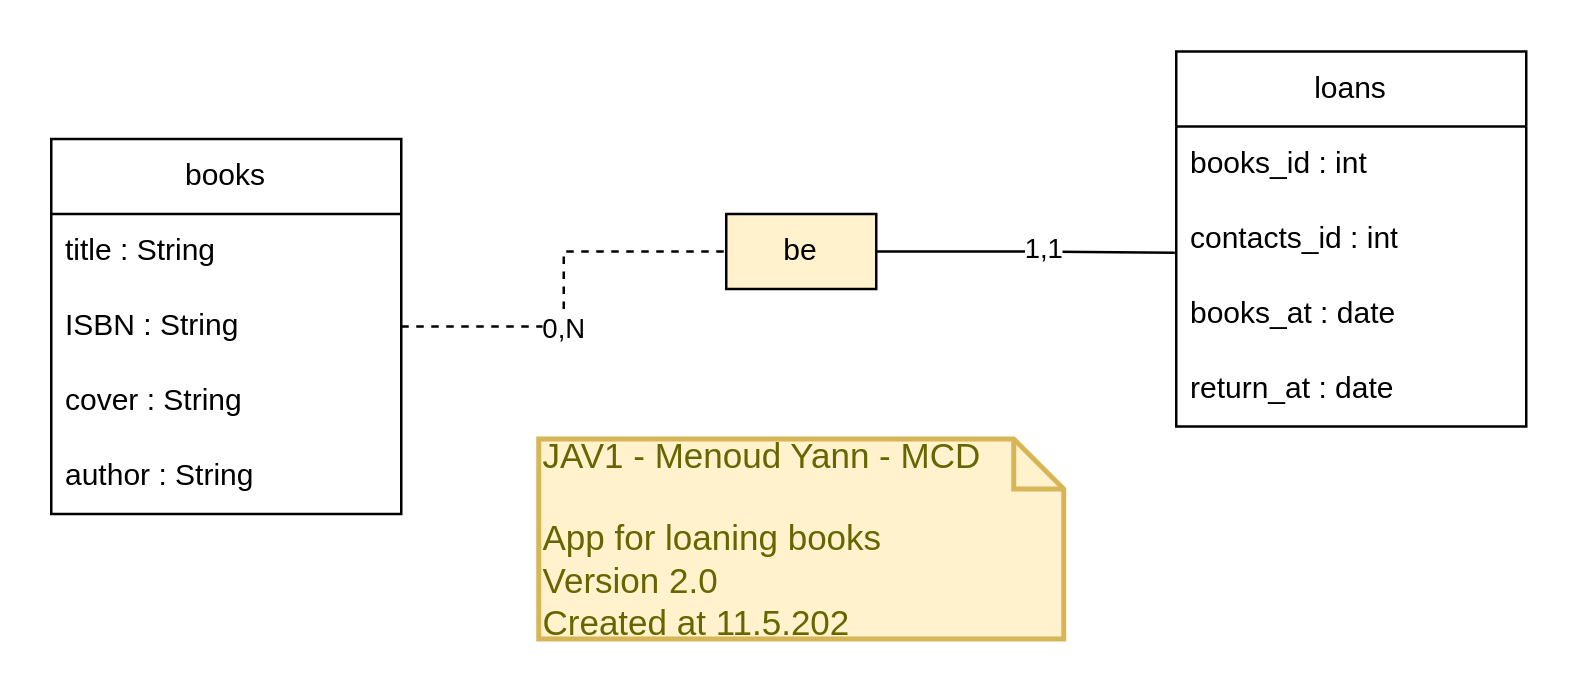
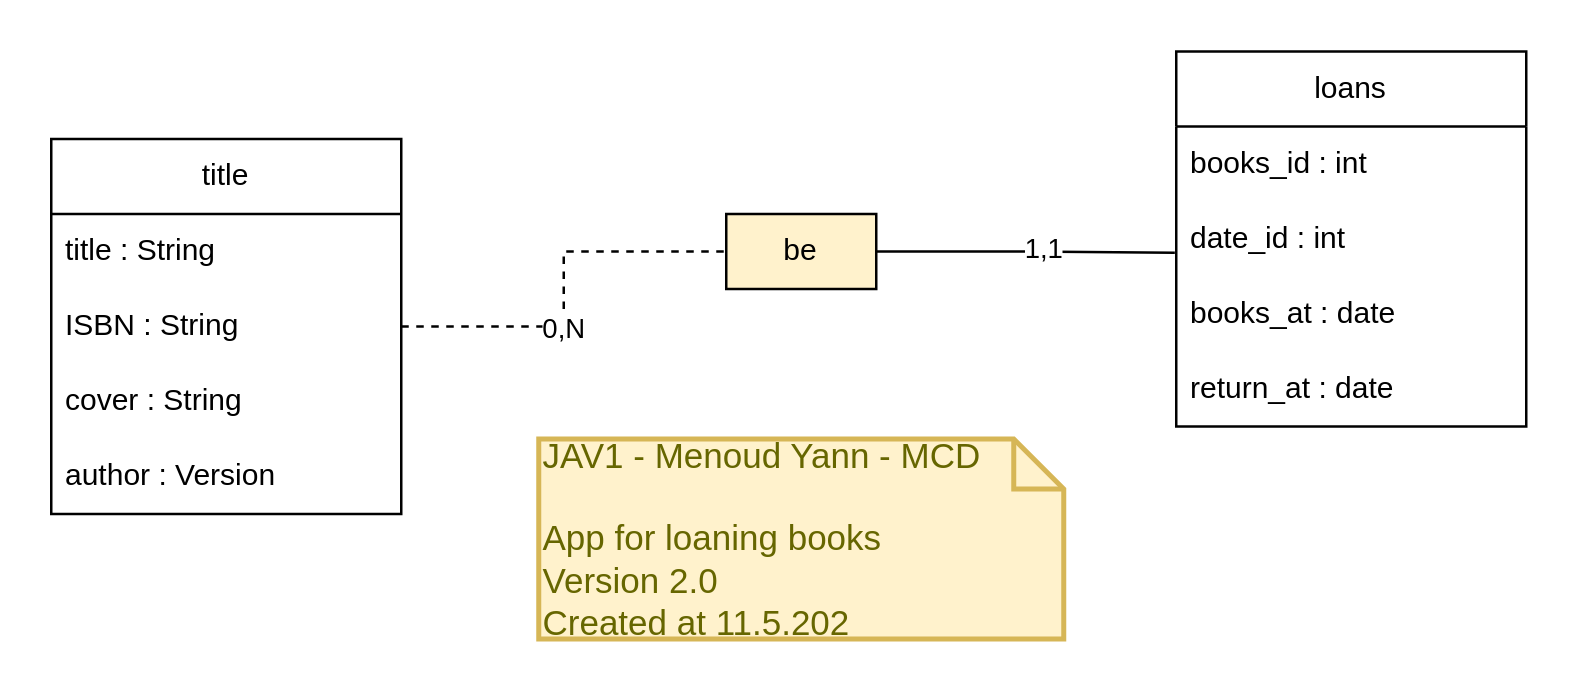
node "books": label "books" -> "title"
node "contacts_id : int": label "contacts_id : int" -> "date_id : int"
node "author : String": label "author : String" -> "author : Version"
